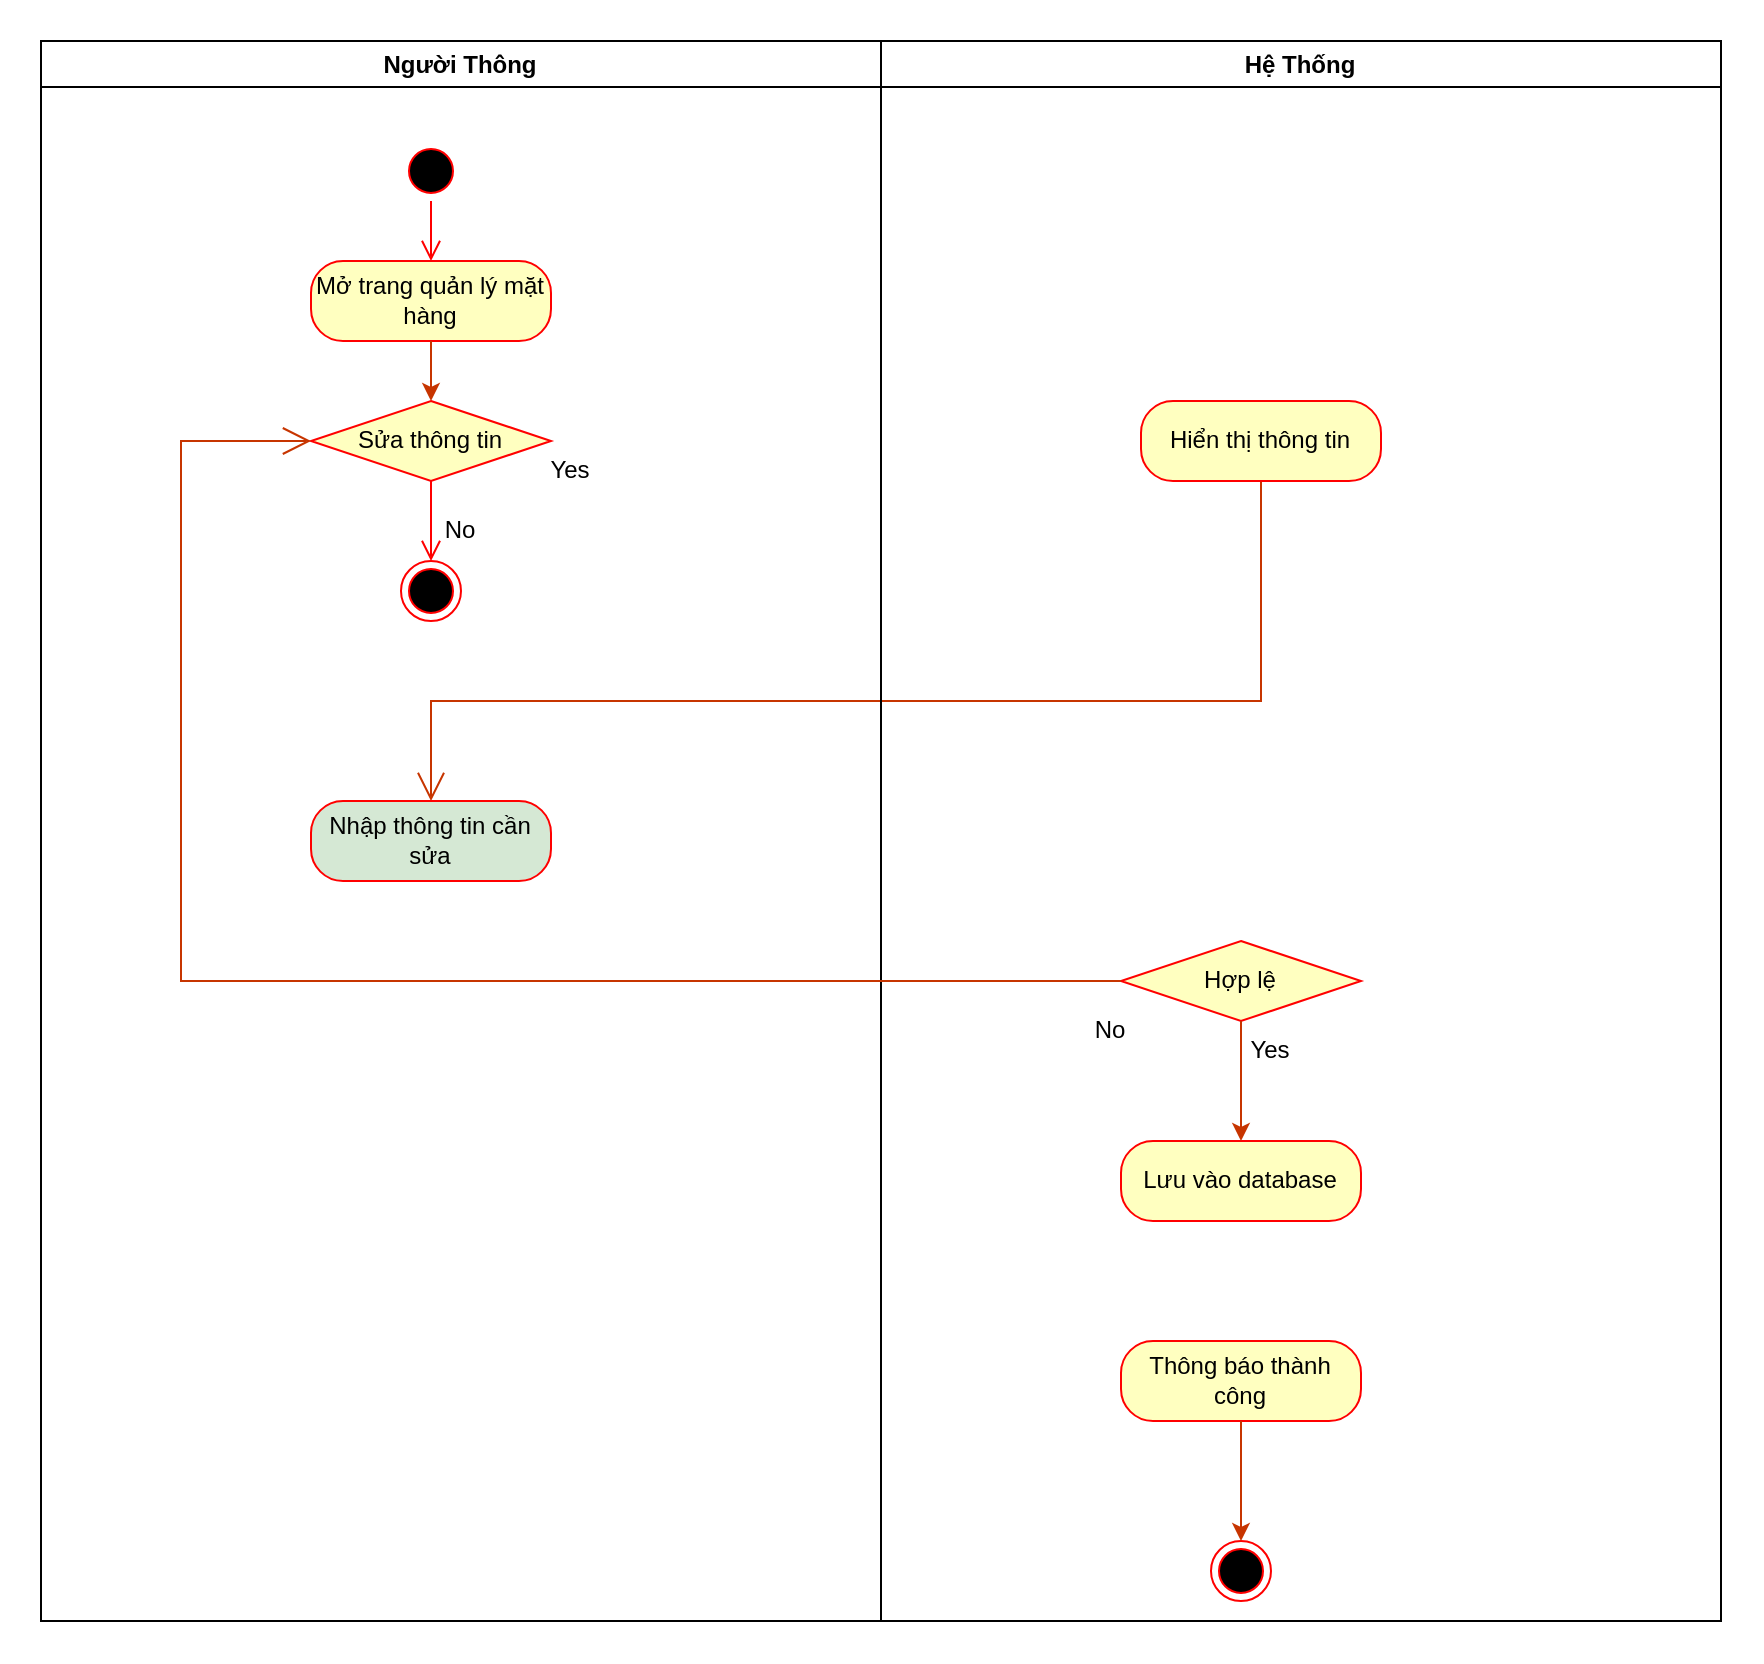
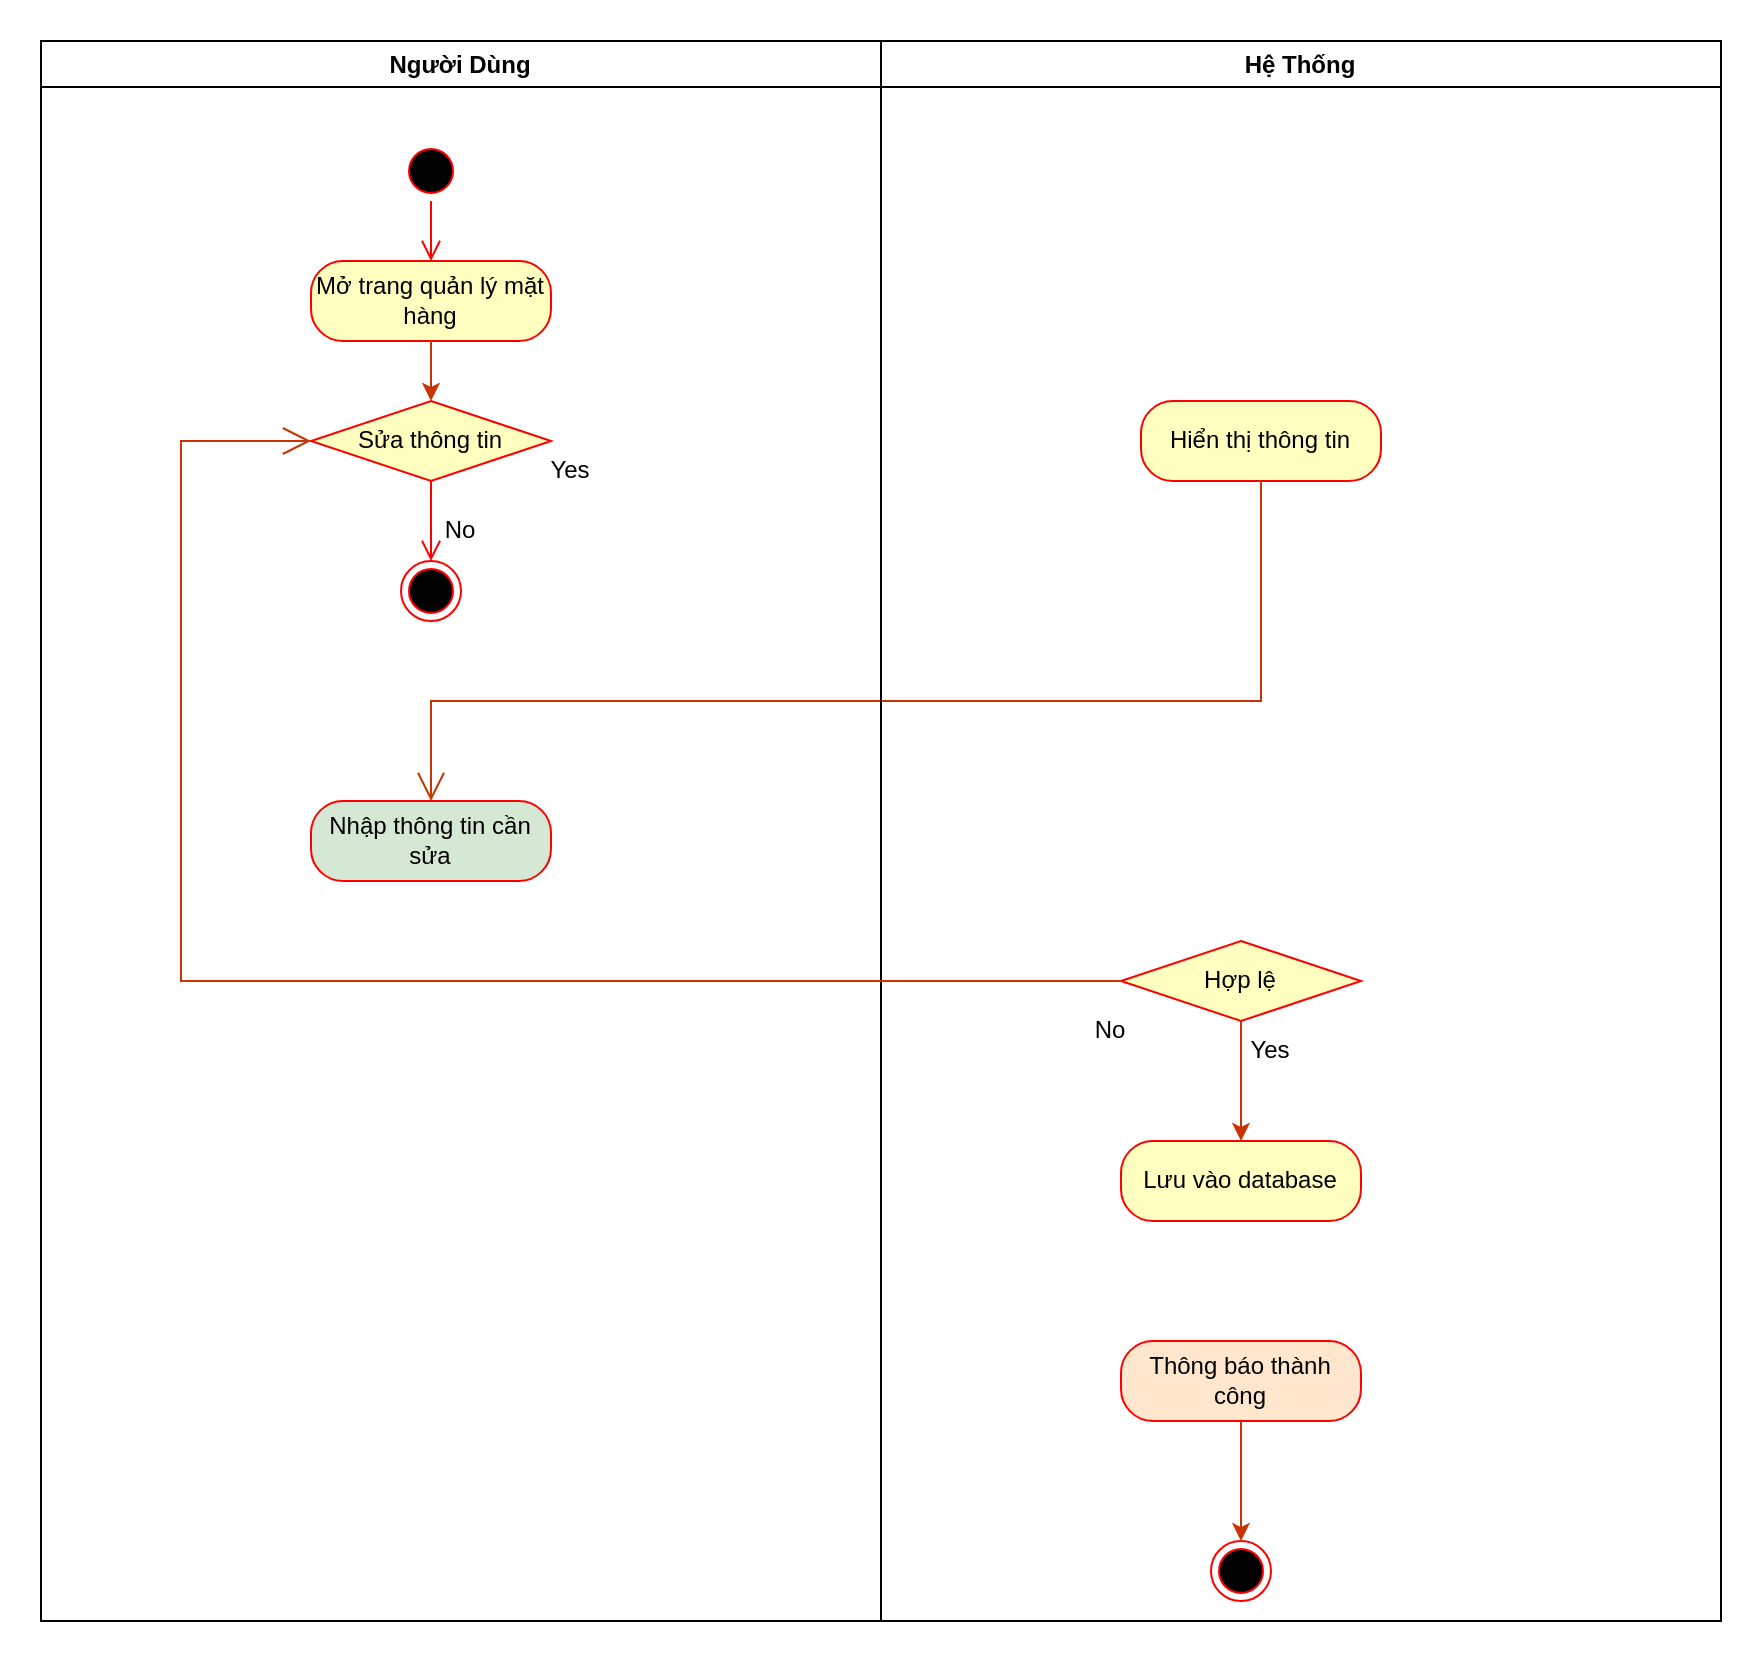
node "Người Thông": label "Người Thông" -> "Người Dùng"
node "Thông báo thành công": fillcolor #ffffc0 -> #ffe6cc
